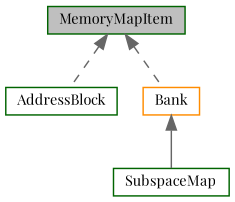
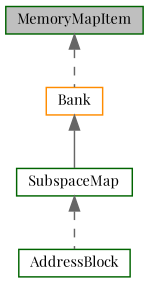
edge "AddressBlock" -> "MemoryMapItem": now "AddressBlock" -> "SubspaceMap"
